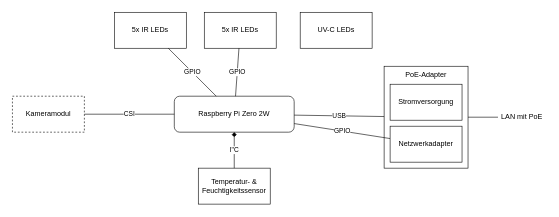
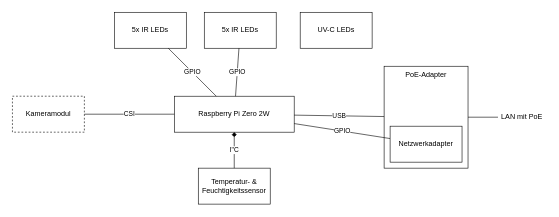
node "Stromversorgung": removed
node "Raspberry Pi Zero 2W": shape rounded rectangle -> rectangle
